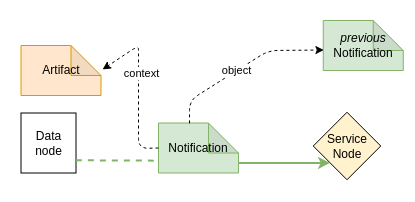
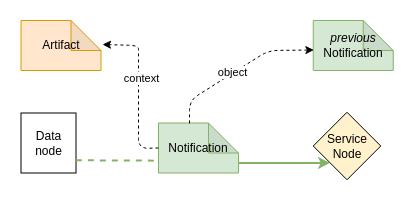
node "previous Notification": moved (363, 46) -> (353, 46)
node "Artifact": moved (61, 71) -> (61, 46)
